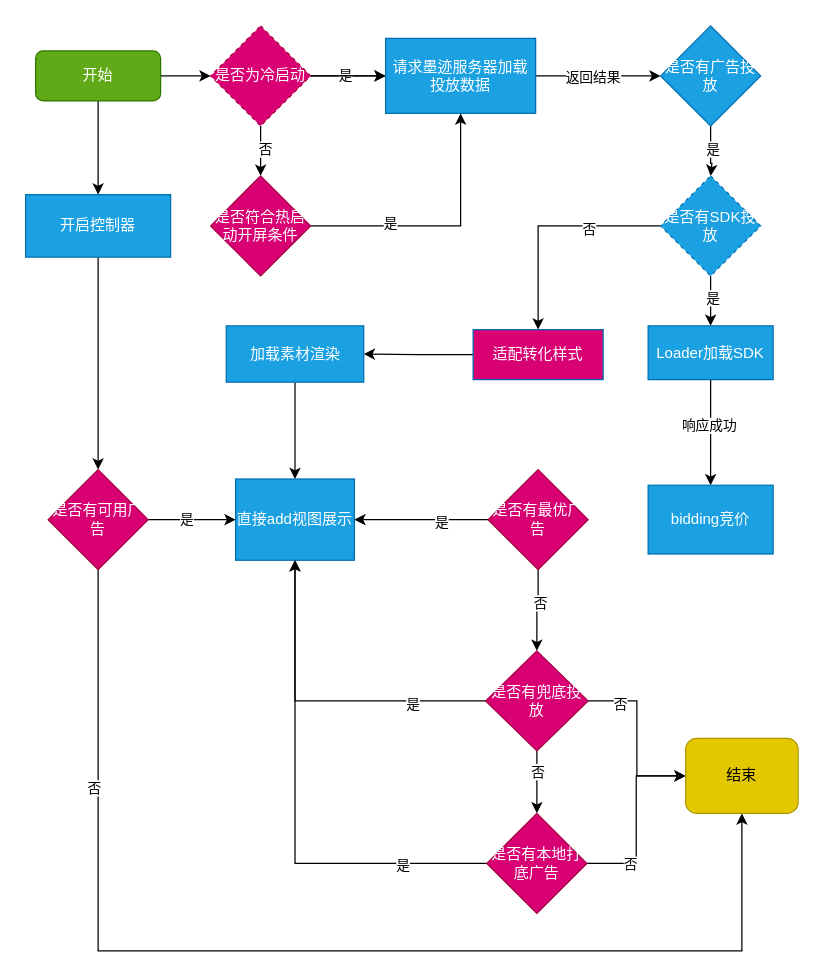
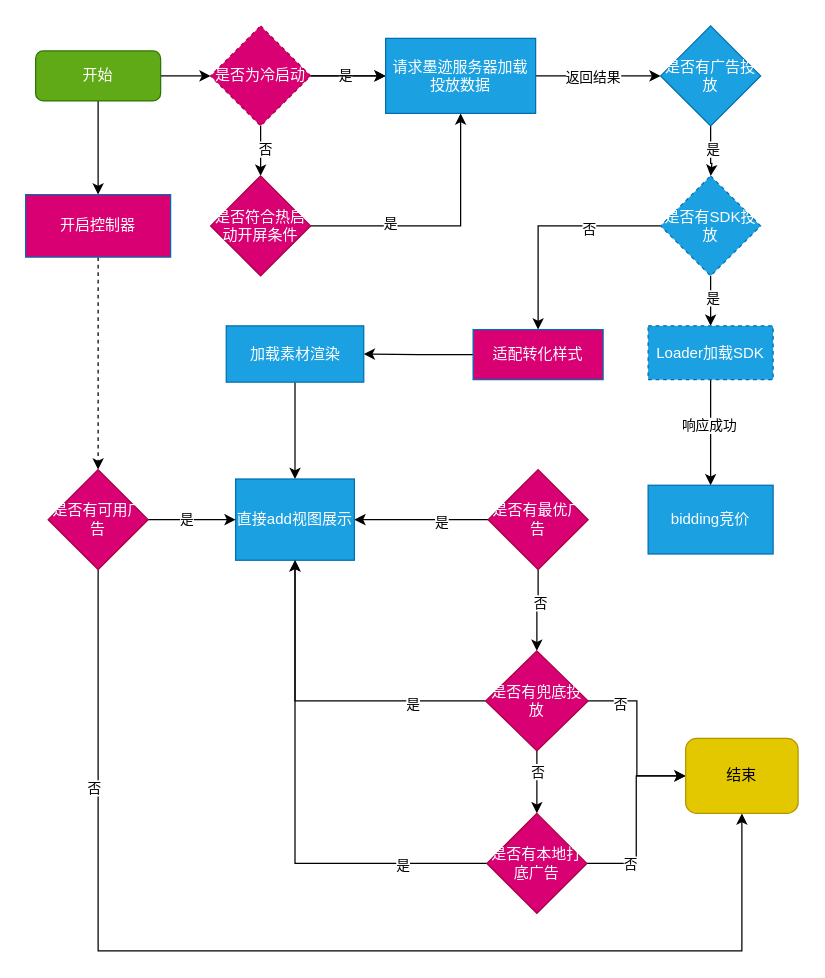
node "开启控制器": fillcolor #1ba1e2 -> #d80073
node "Loader加载SDK": style solid -> dashed
edge "开启控制器" -> "是否有可用广告": style solid -> dashed
